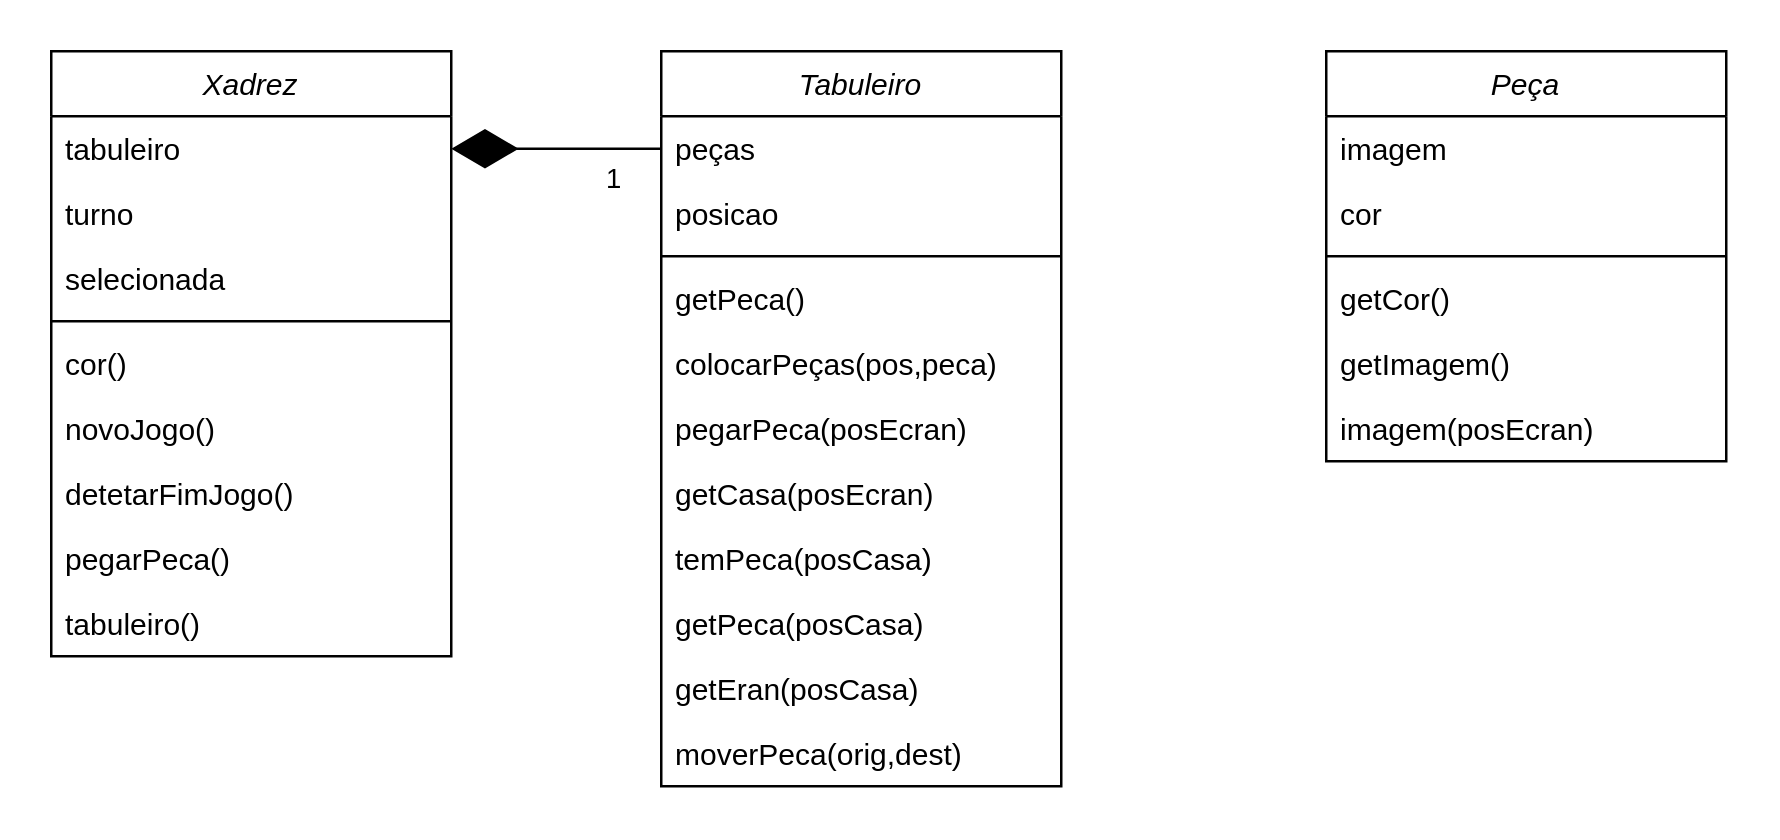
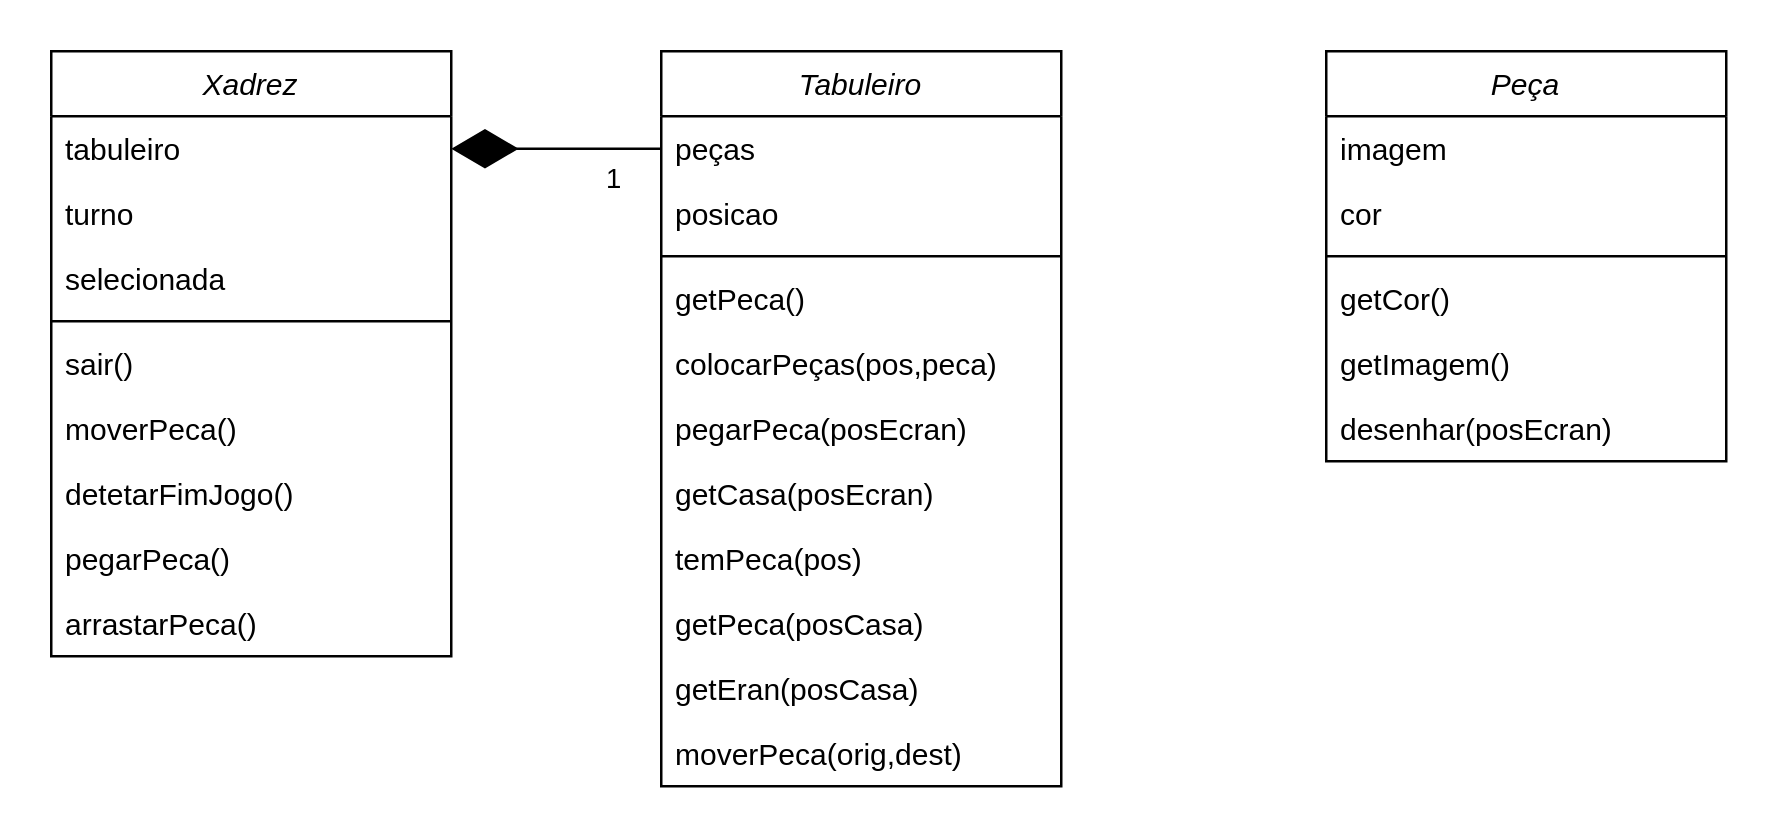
node "cor()": label "cor()" -> "sair()"
node "novoJogo()": label "novoJogo()" -> "moverPeca()"
node "imagem(posEcran)": label "imagem(posEcran)" -> "desenhar(posEcran)"
node "temPeca(posCasa)": label "temPeca(posCasa)" -> "temPeca(pos)"
node "tabuleiro()": label "tabuleiro()" -> "arrastarPeca()"
